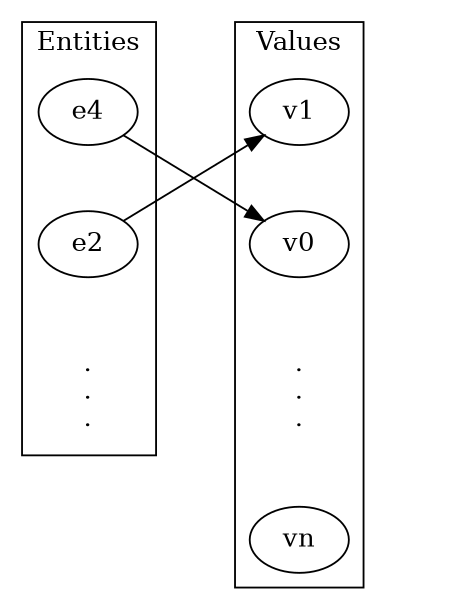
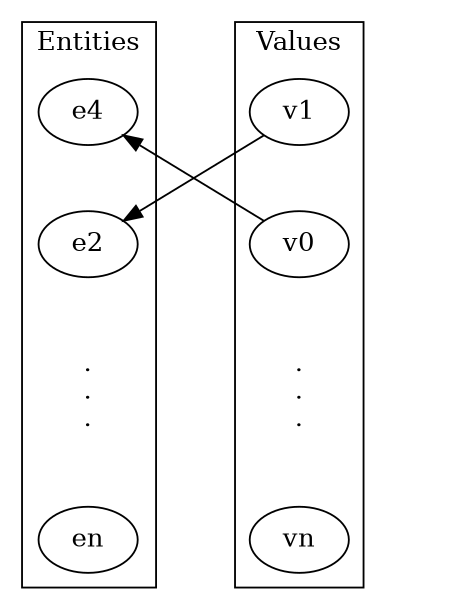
edge "e4" -> "v0": reversed
edge "e2" -> "v1": reversed
node "en": added
